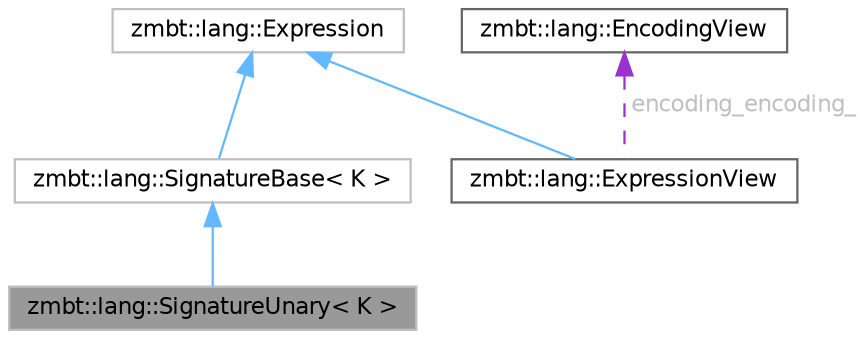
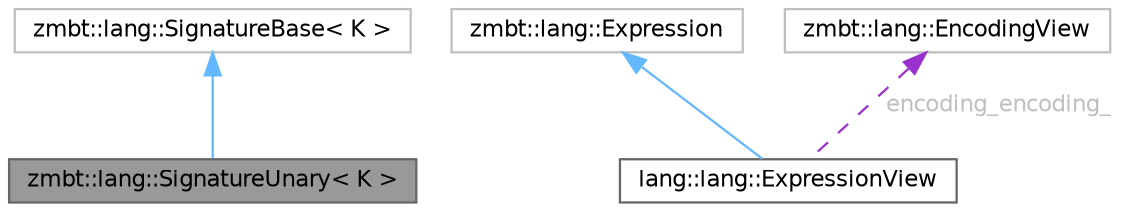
node "zmbt::lang::EncodingView": color gray40 -> grey75
edge "zmbt::lang::SignatureBase< K >" -> "zmbt::lang::Expression": removed
node "zmbt::lang::ExpressionView": label "zmbt::lang::ExpressionView" -> "lang::lang::ExpressionView"
node "zmbt::lang::SignatureUnary< K >": color grey75 -> gray40
